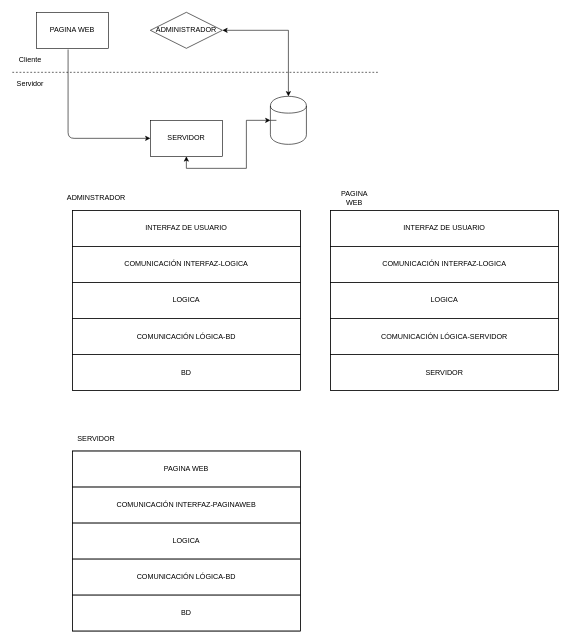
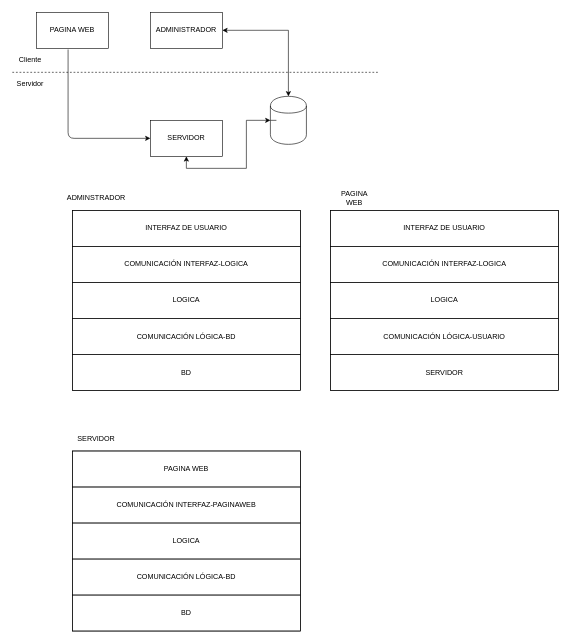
node "ADMINISTRADOR": shape diamond -> rectangle
node "COMUNICACIÓN LÓGICA-SERVIDOR": label "COMUNICACIÓN LÓGICA-SERVIDOR" -> "COMUNICACIÓN LÓGICA-USUARIO"
